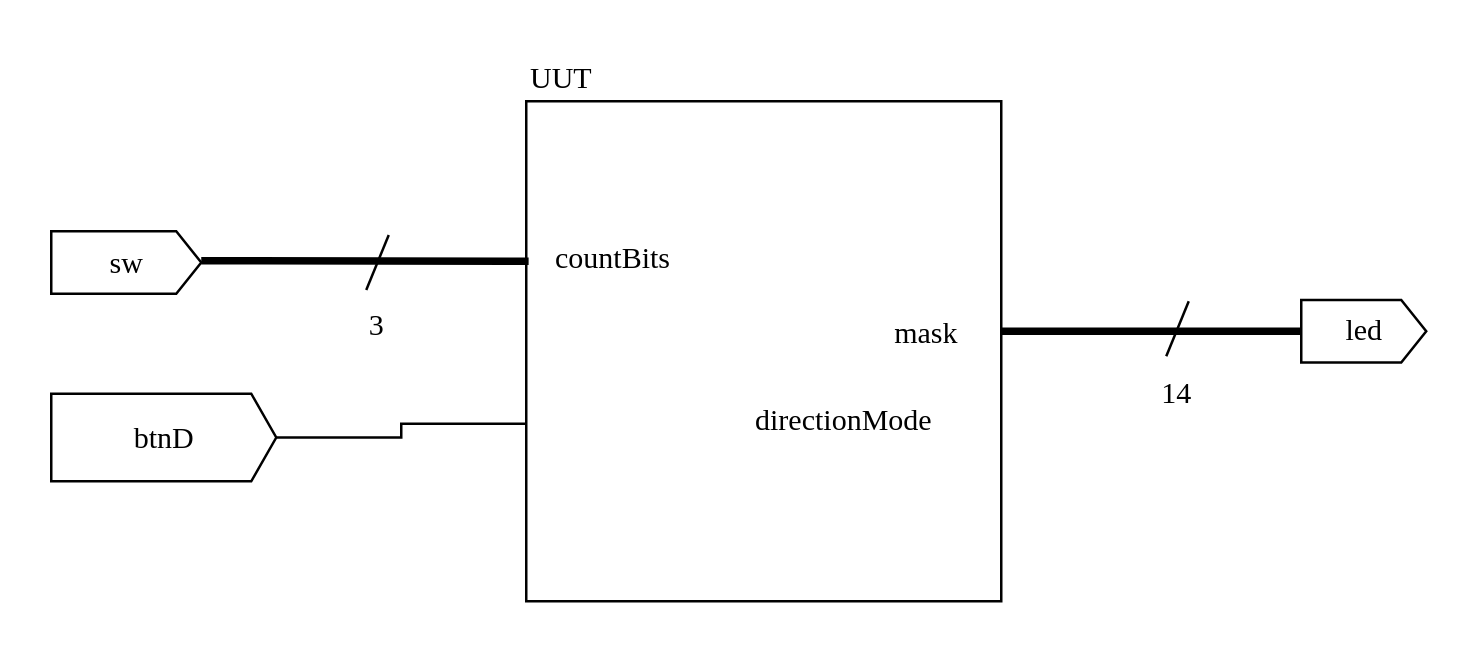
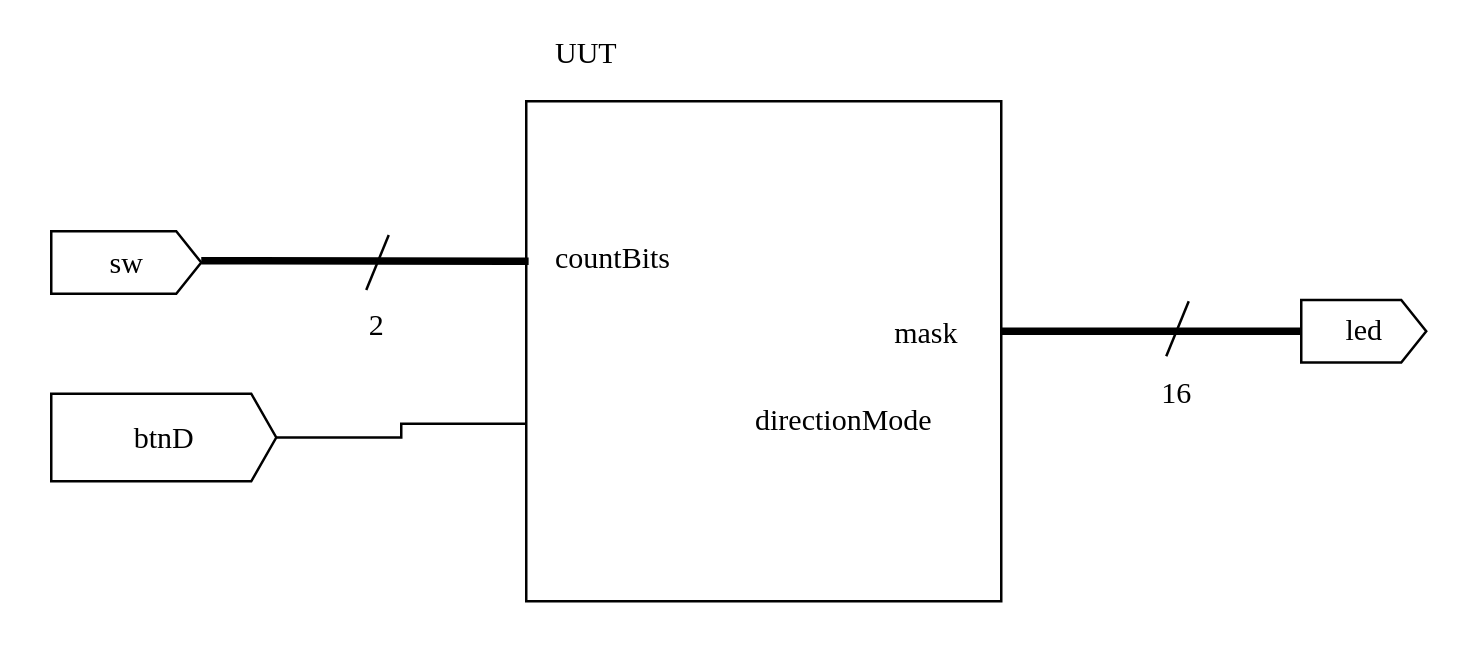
node "UUT": moved (764, 76) -> (789, 51)
node "3": label "3" -> "2"
node "14": label "14" -> "16"
